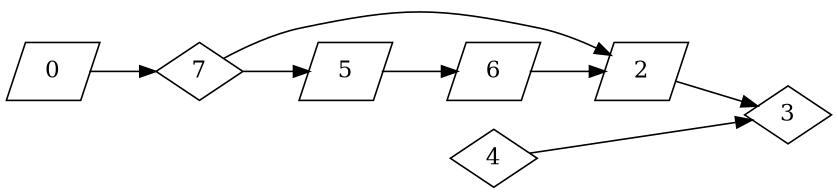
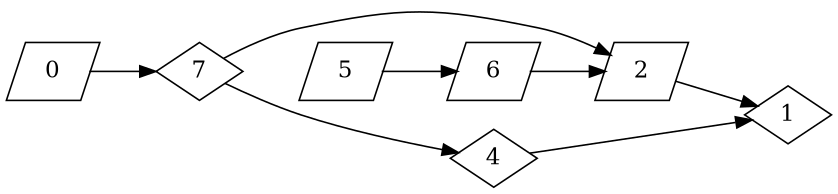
edge "7" -> "5": now "7" -> "4"
node "3": label "3" -> "1"
